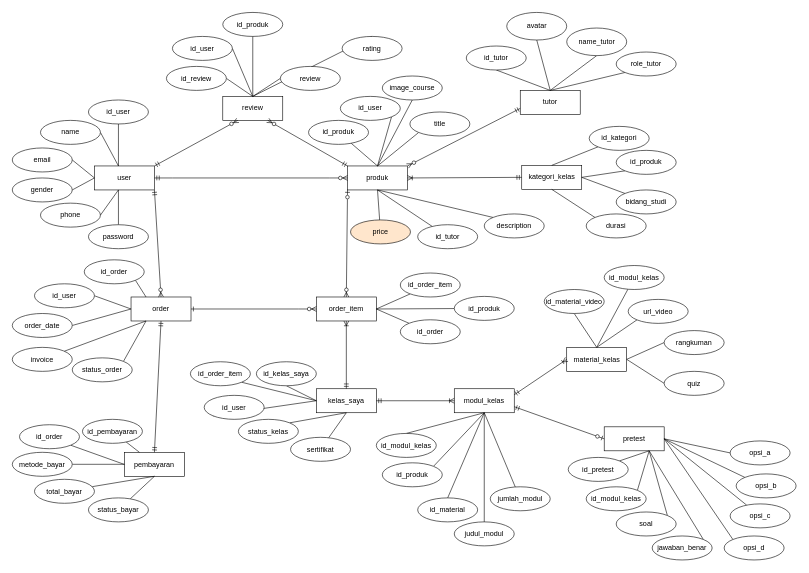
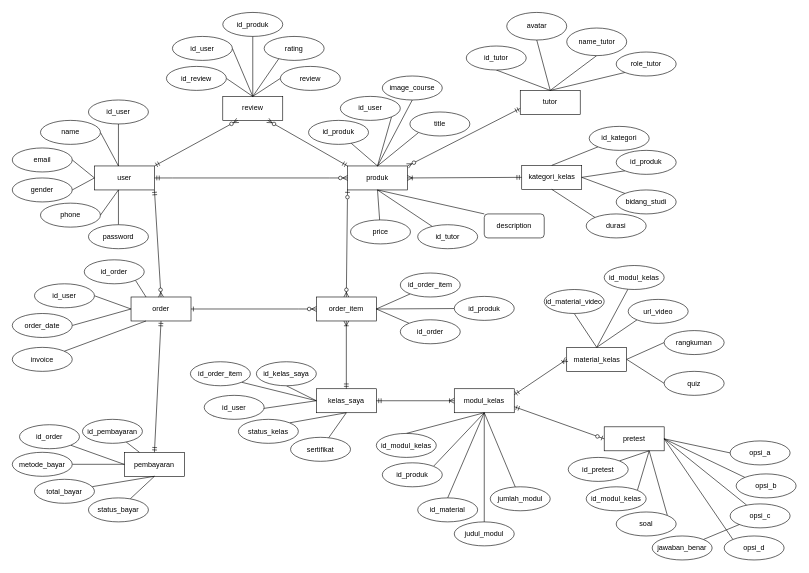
node "rating": moved (372, 48) -> (294, 48)
node "description": shape ellipse -> rounded rectangle
node "price": fillcolor #ffe6cc -> #ffffff
edge "order" -- "status_order": removed
node "status_order": removed
edge "pretest" -- "jawaban_benar": now "opsi_c" -- "jawaban_benar"
